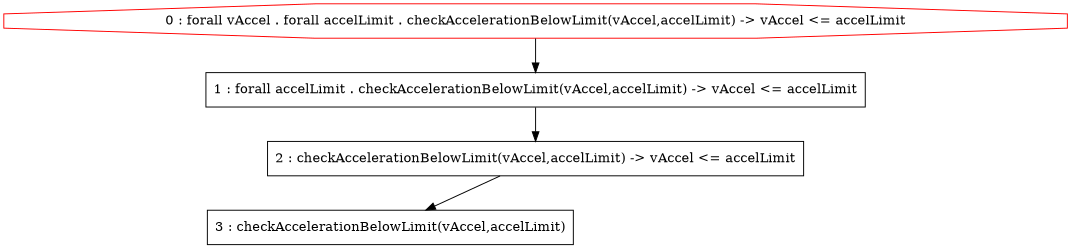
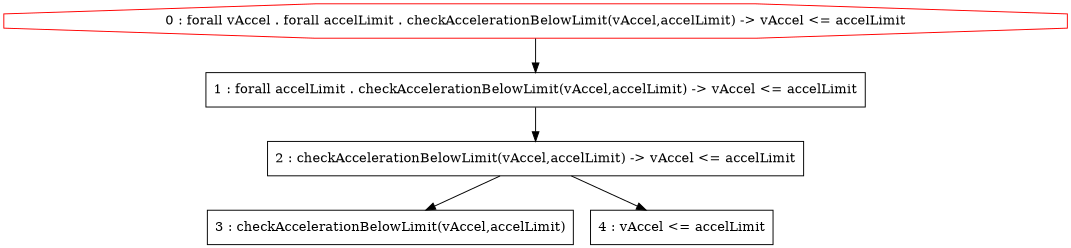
node "4 : vAccel <= accelLimit": added
